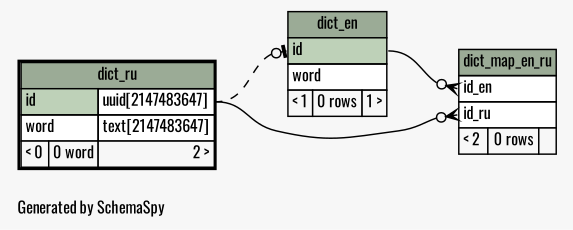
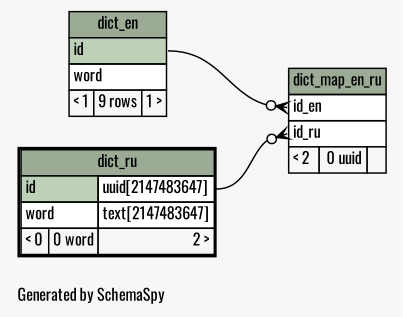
edge "dict_ru" -> "dict_en": removed
node "dict_en": text "0 rows" -> "9 rows"
node "dict_map_en_ru": text "0 rows" -> "0 uuid"
